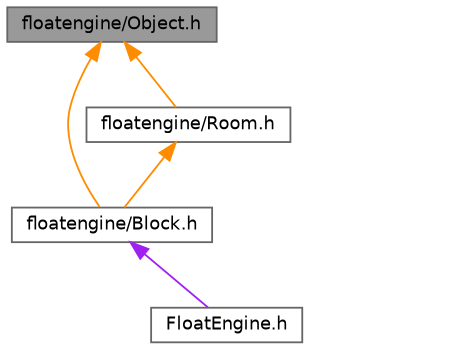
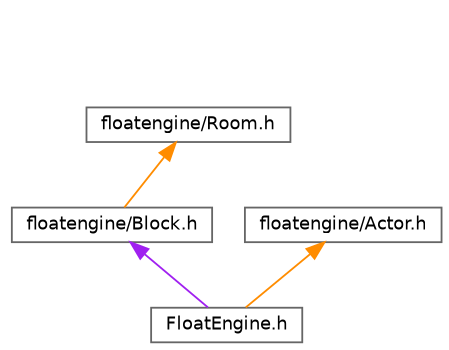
node "floatengine/Object.h": removed
node "floatengine/Actor.h": added
